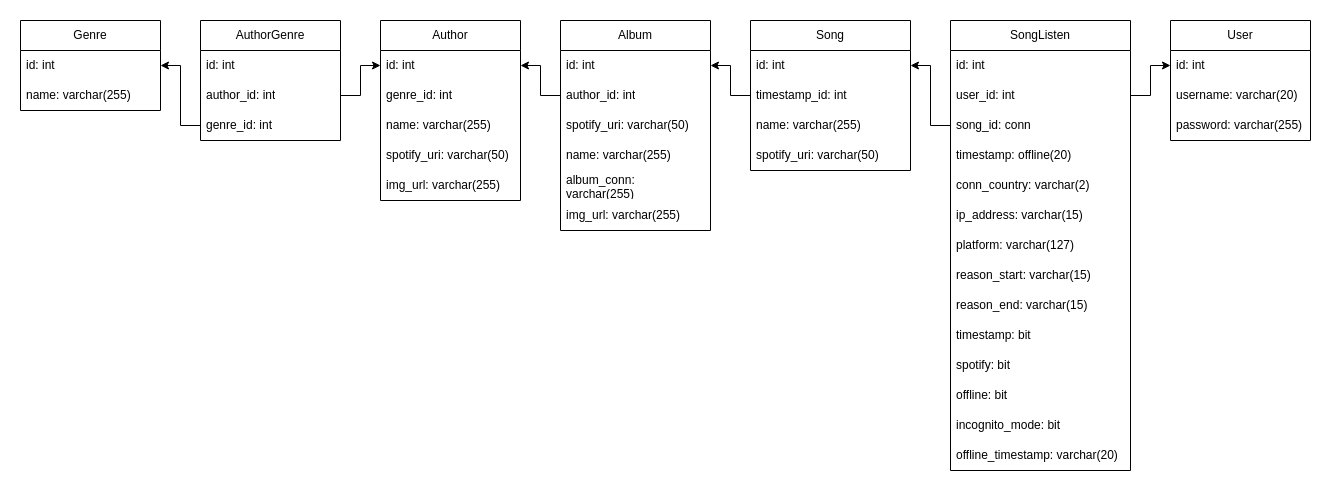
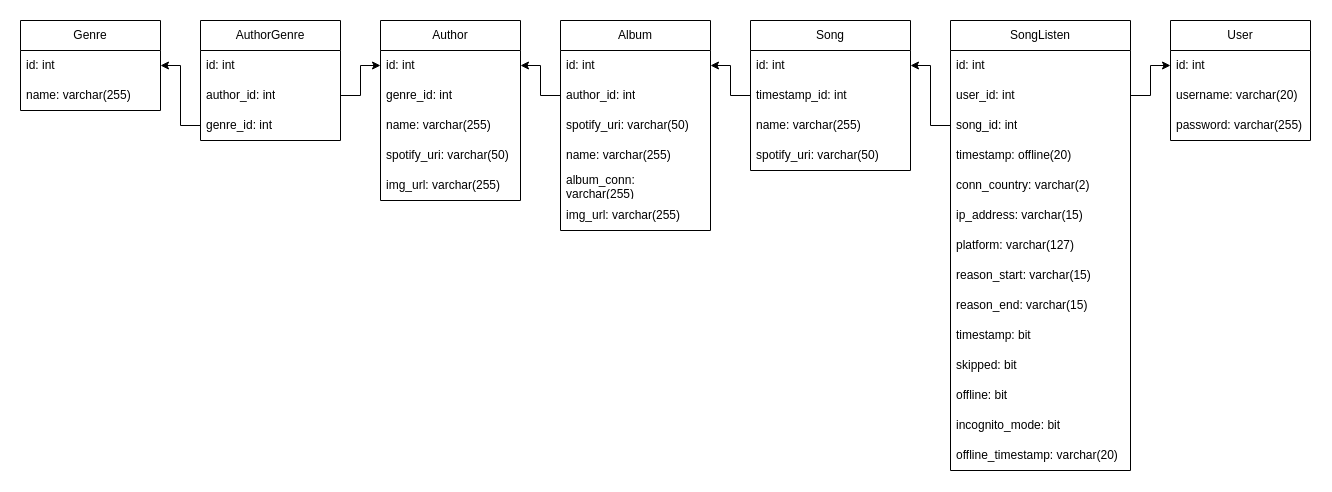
node "song_id: conn": label "song_id: conn" -> "song_id: int"
node "spotify: bit": label "spotify: bit" -> "skipped: bit"
